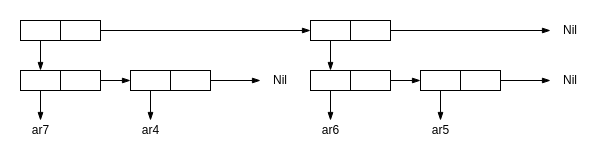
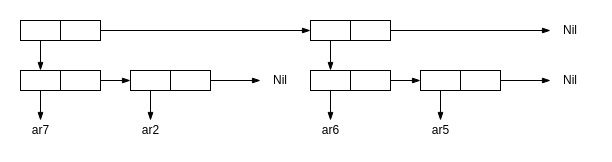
node "ar4": label "ar4" -> "ar2"
